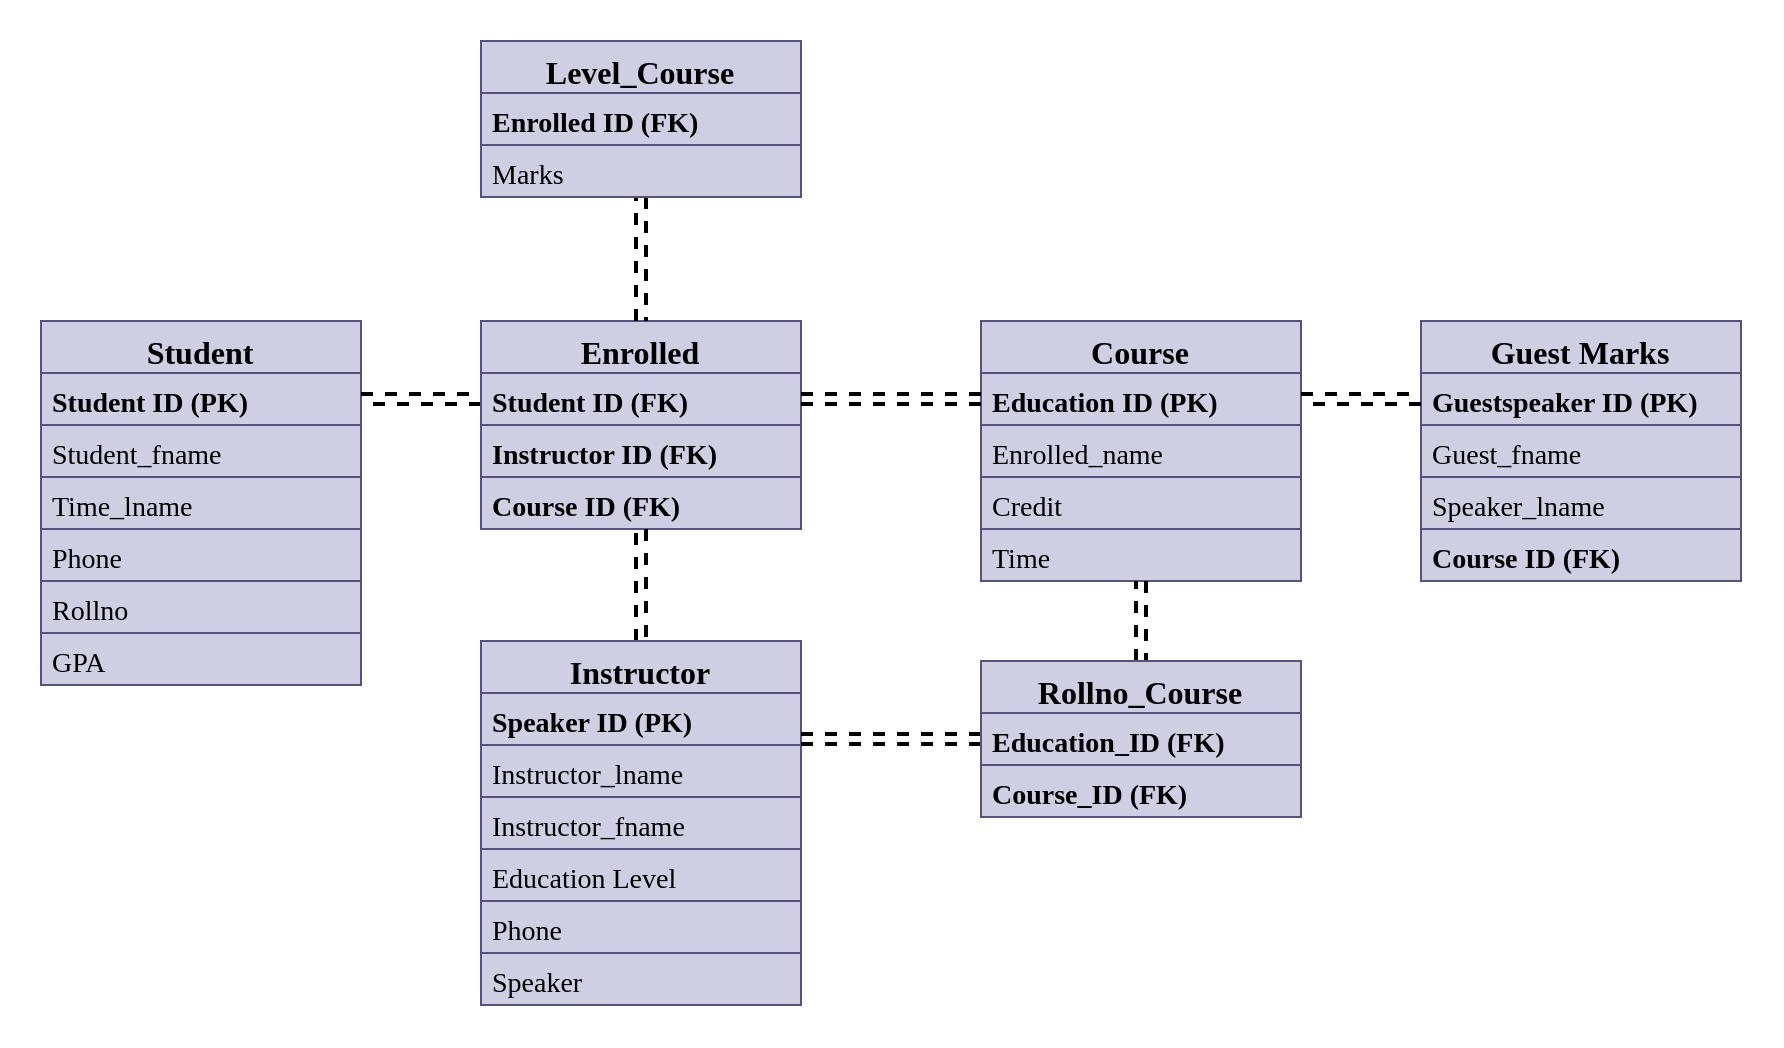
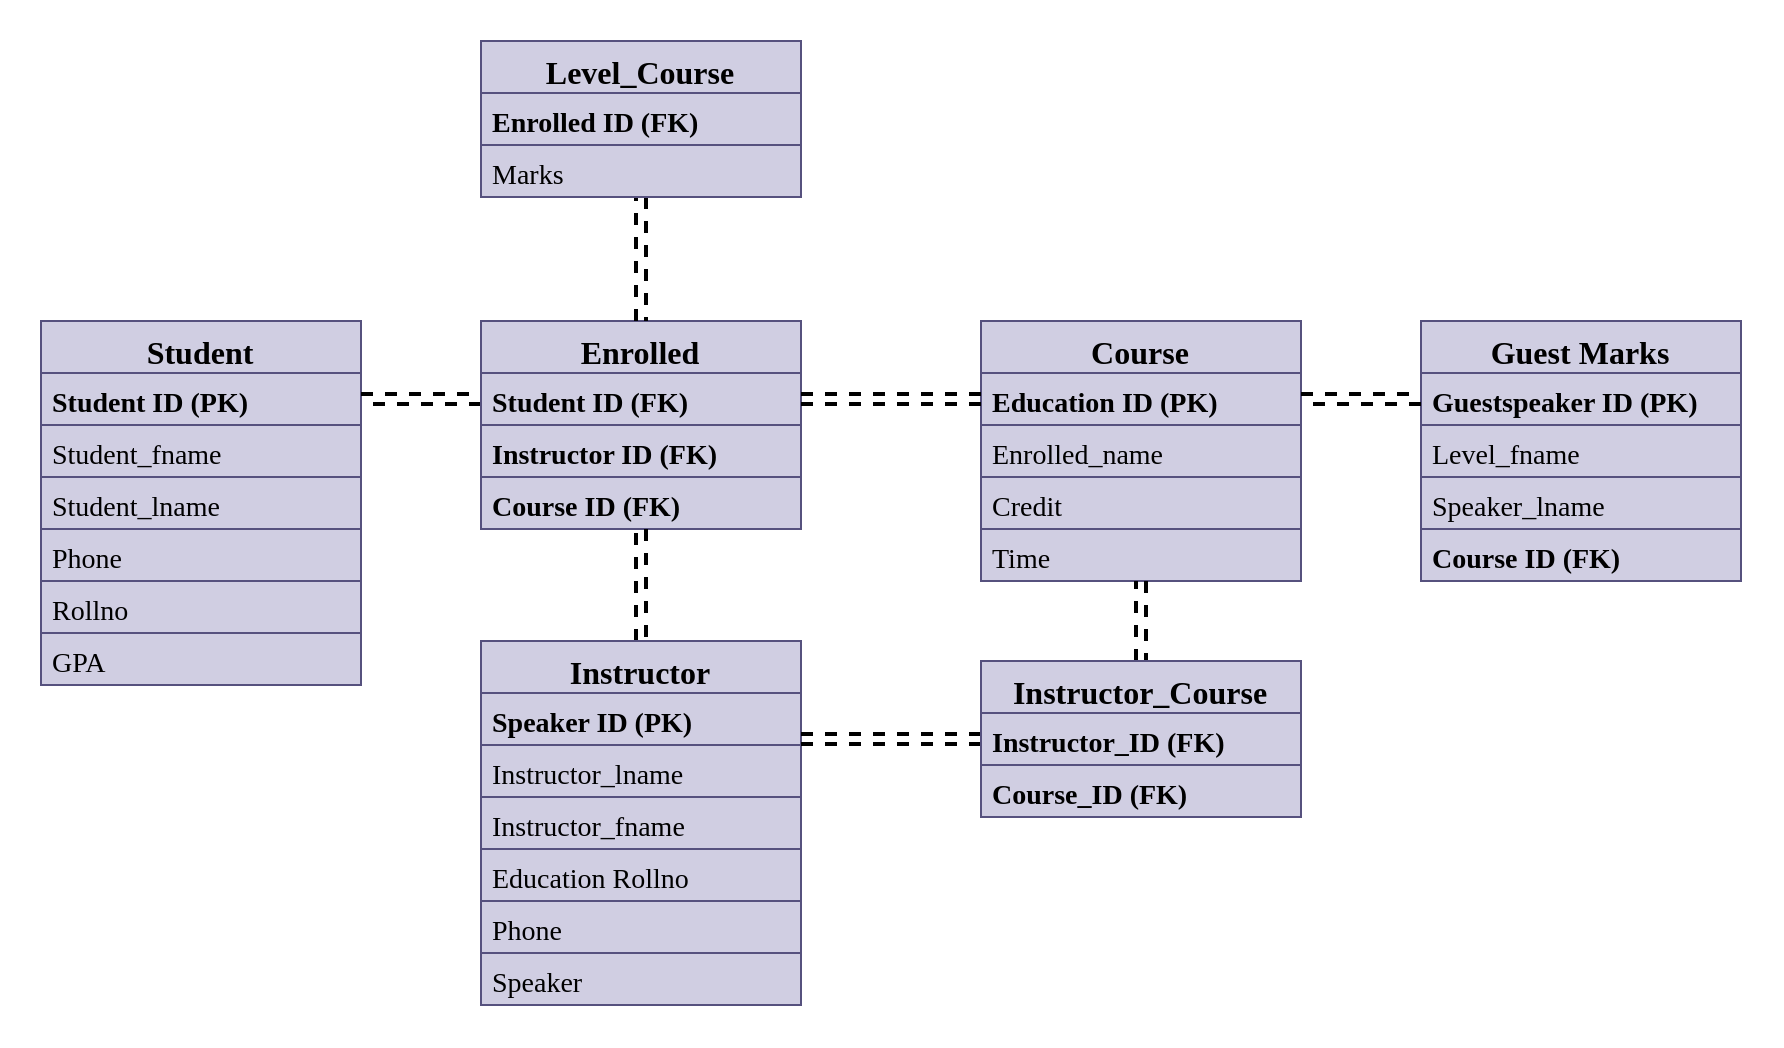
node "Guest_fname": label "Guest_fname" -> "Level_fname"
node "Time_lname": label "Time_lname" -> "Student_lname"
node "Rollno_Course": label "Rollno_Course" -> "Instructor_Course"
node "Education_ID (FK)": label "Education_ID (FK)" -> "Instructor_ID (FK)"
node "Education Level": label "Education Level" -> "Education Rollno"
